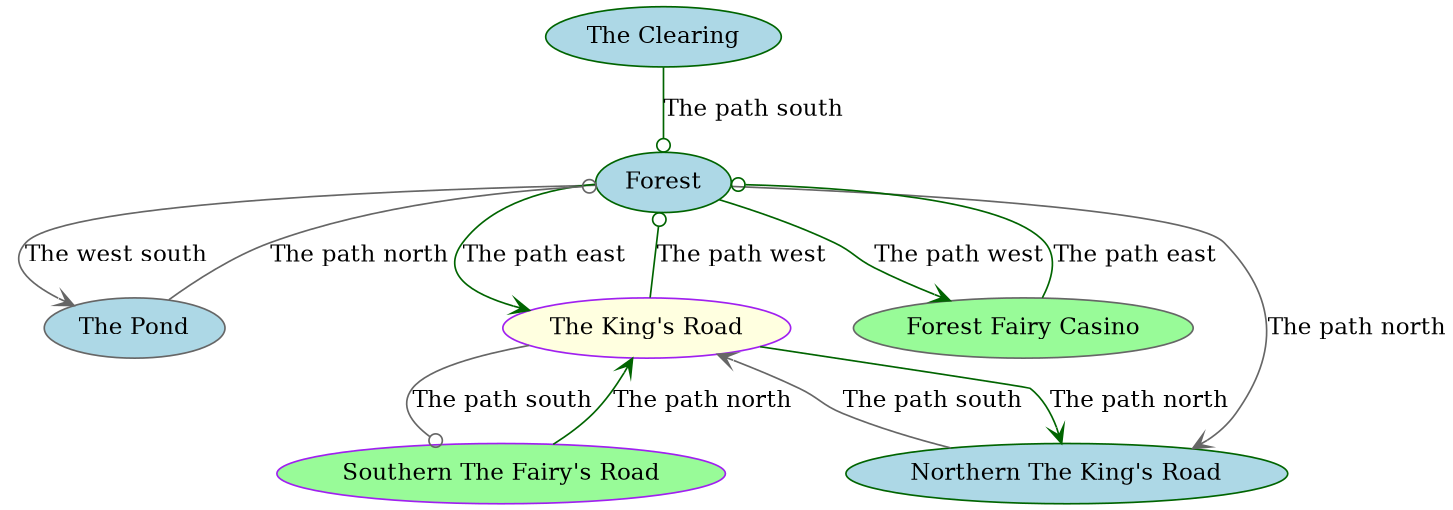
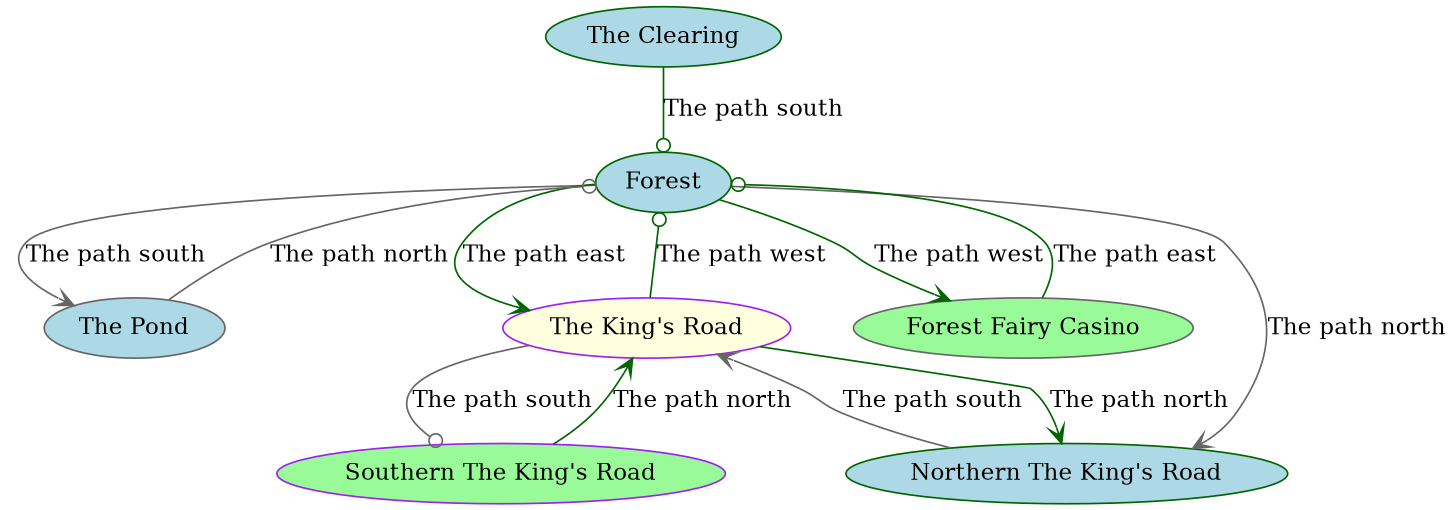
edge "Forest" -> "The Pond": label "The west south" -> "The path south"
node "Southern The Fairy's Road": label "Southern The Fairy's Road" -> "Southern The King's Road"
